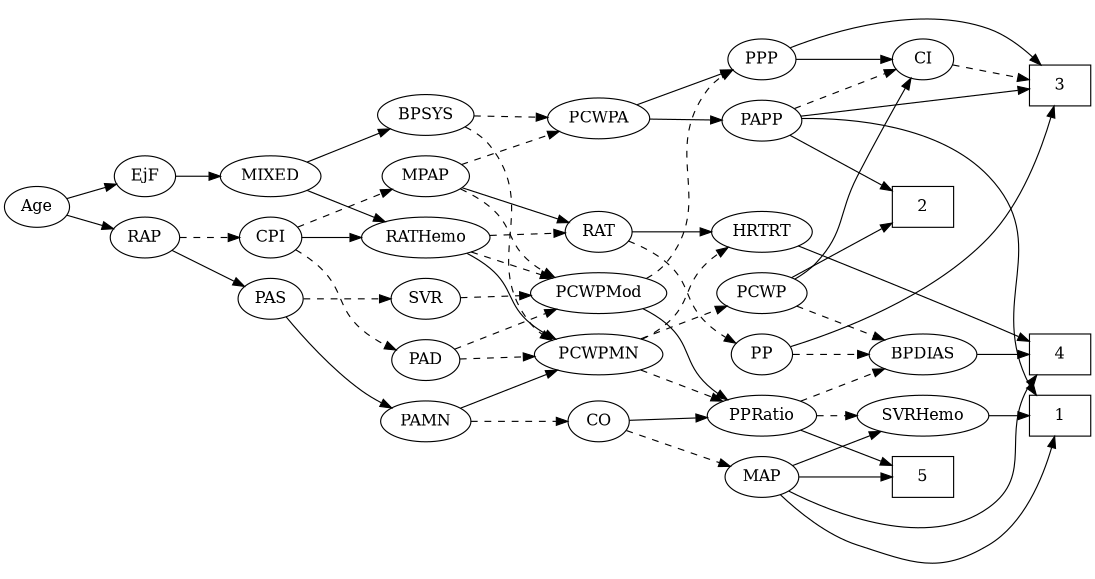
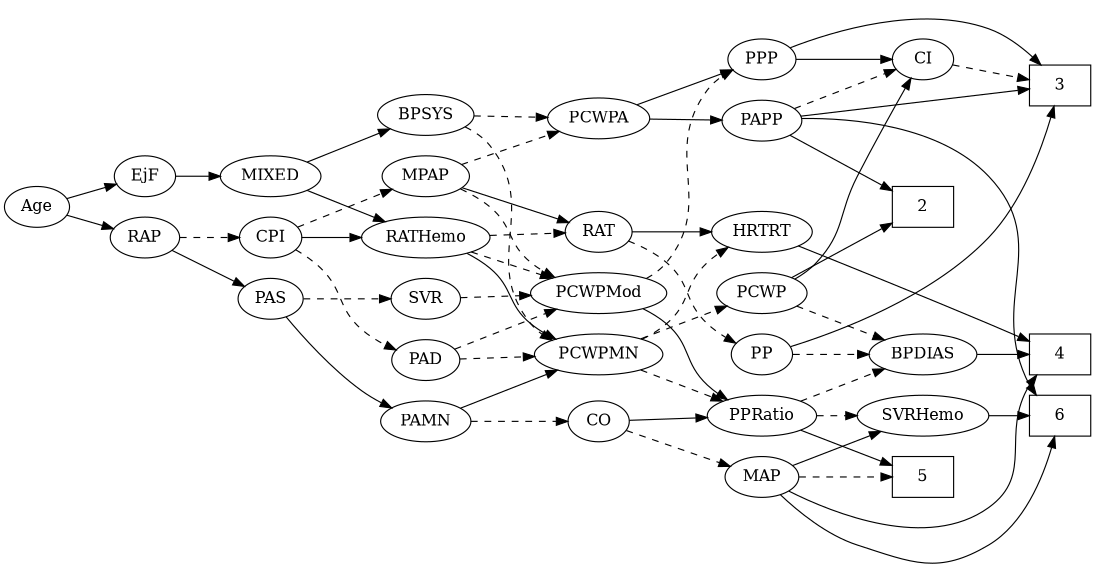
node "1": label "1" -> "6"
edge "MAP" -> "5": style solid -> dashed
